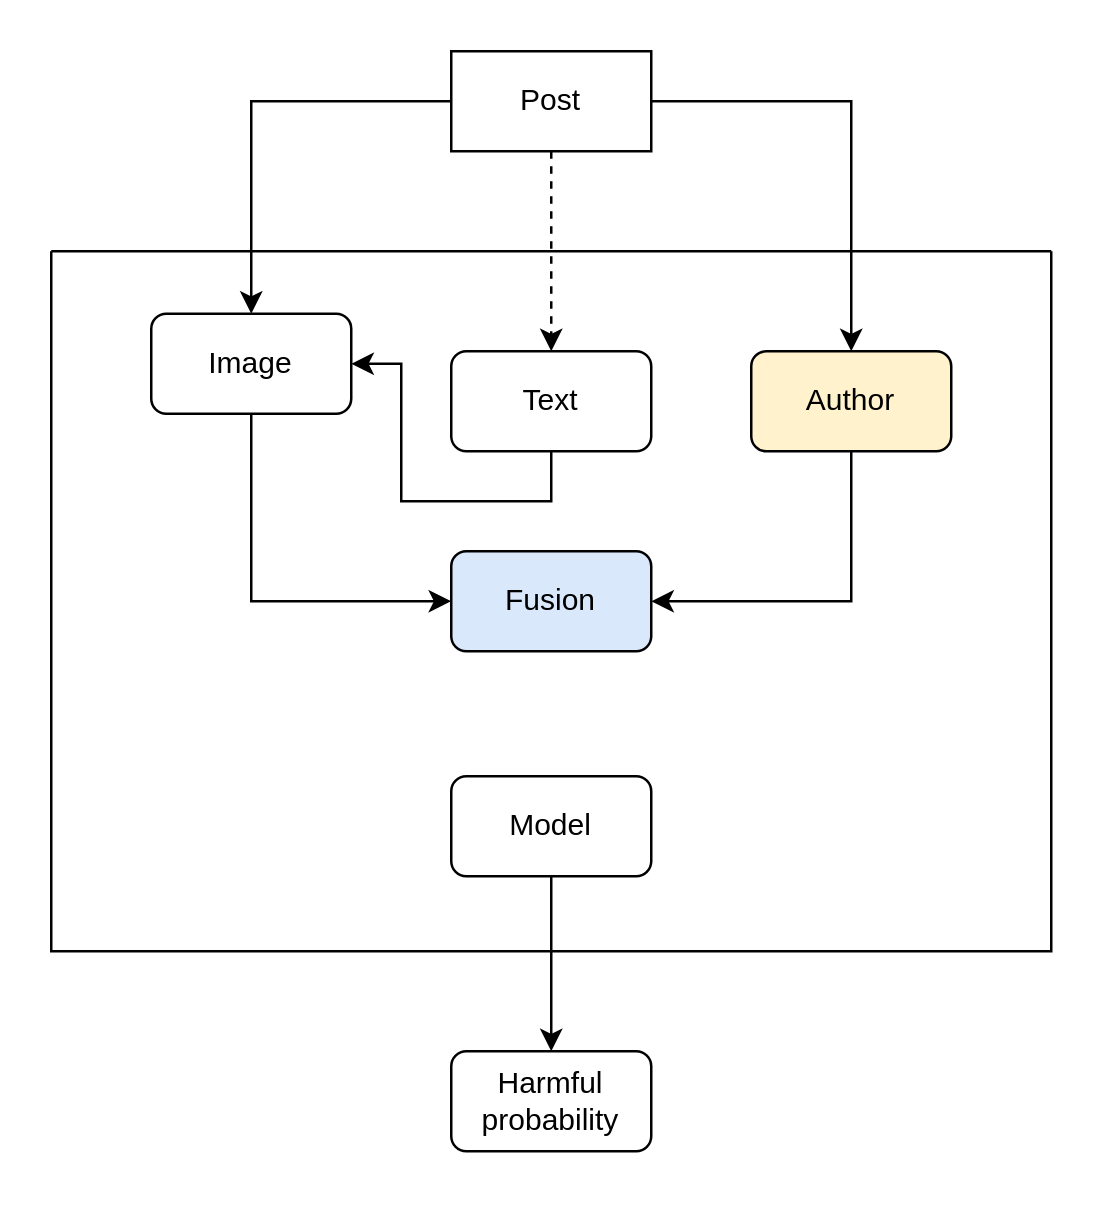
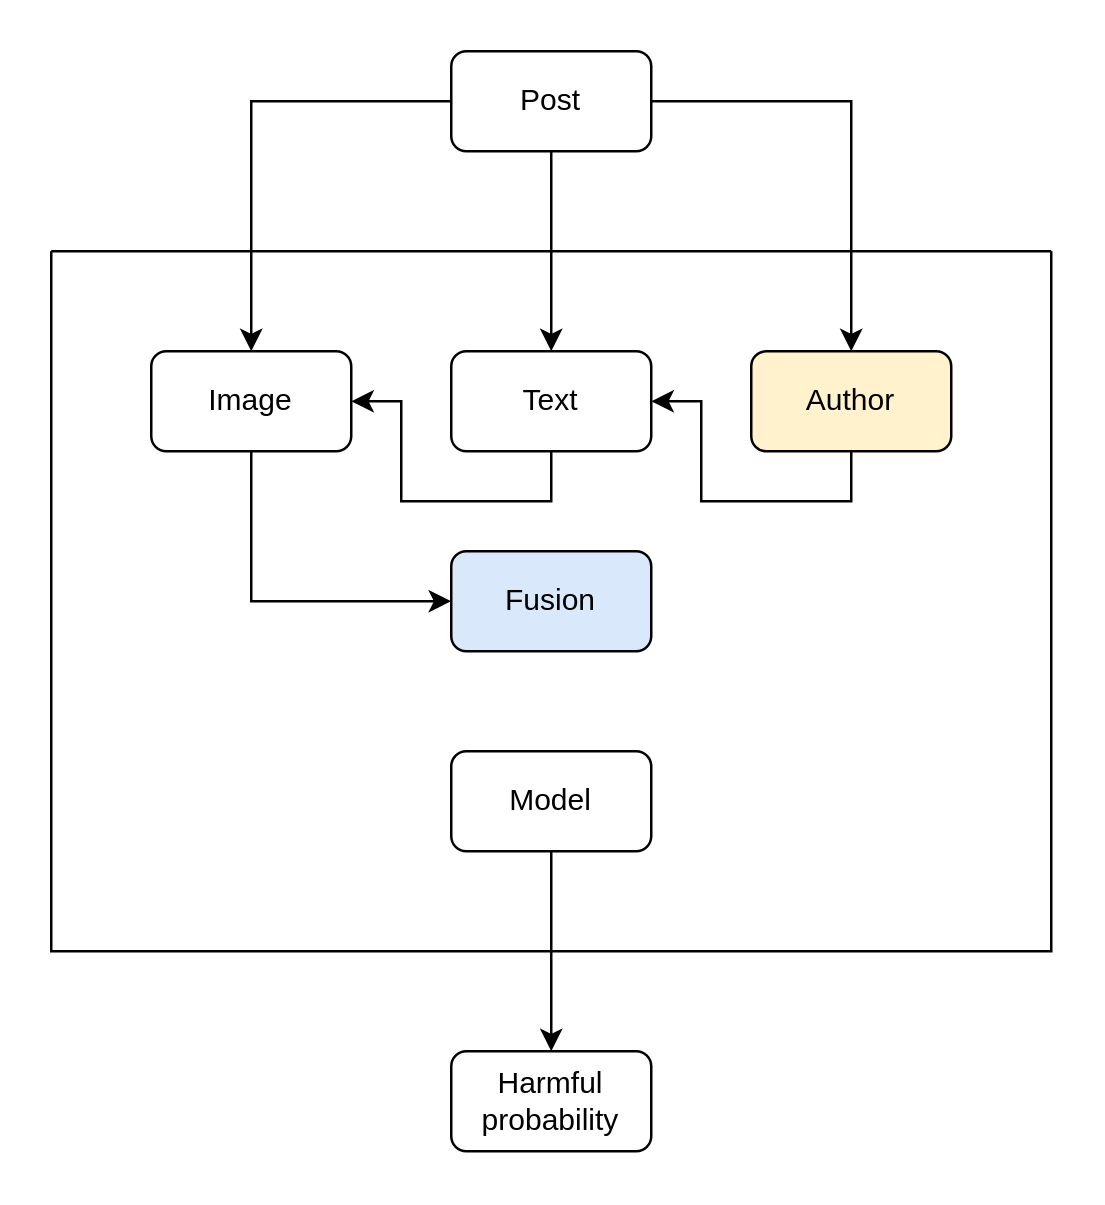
node "Post": shape rectangle -> rounded rectangle
edge "Post" -> "Text": style dashed -> solid
node "Image": moved (251, 364) -> (251, 401)
edge "Author" -> "Fusion": now "Author" -> "Text"
node "Model": moved (551, 826) -> (551, 801)
